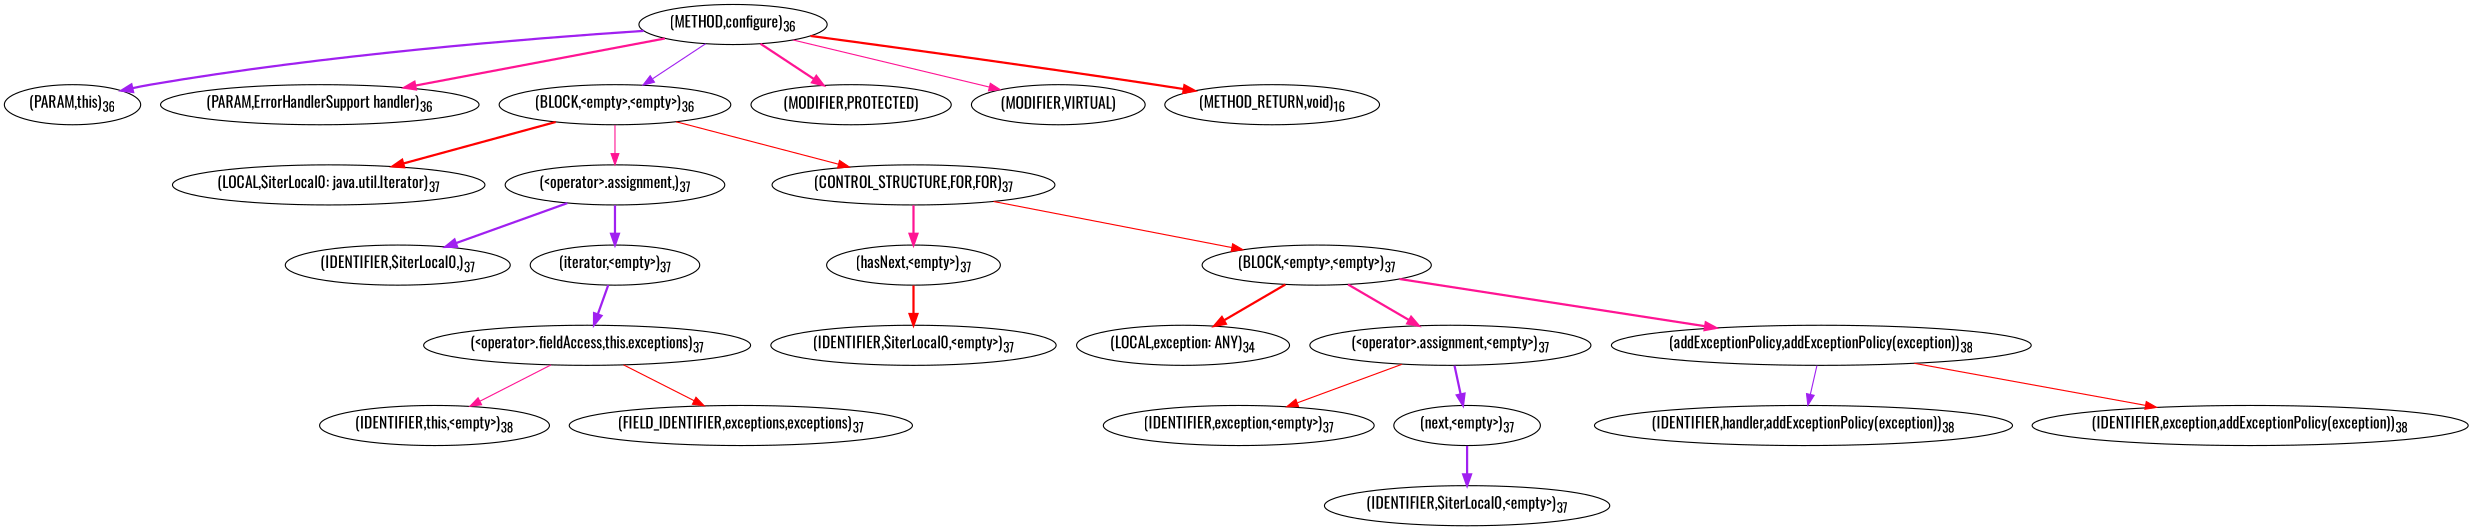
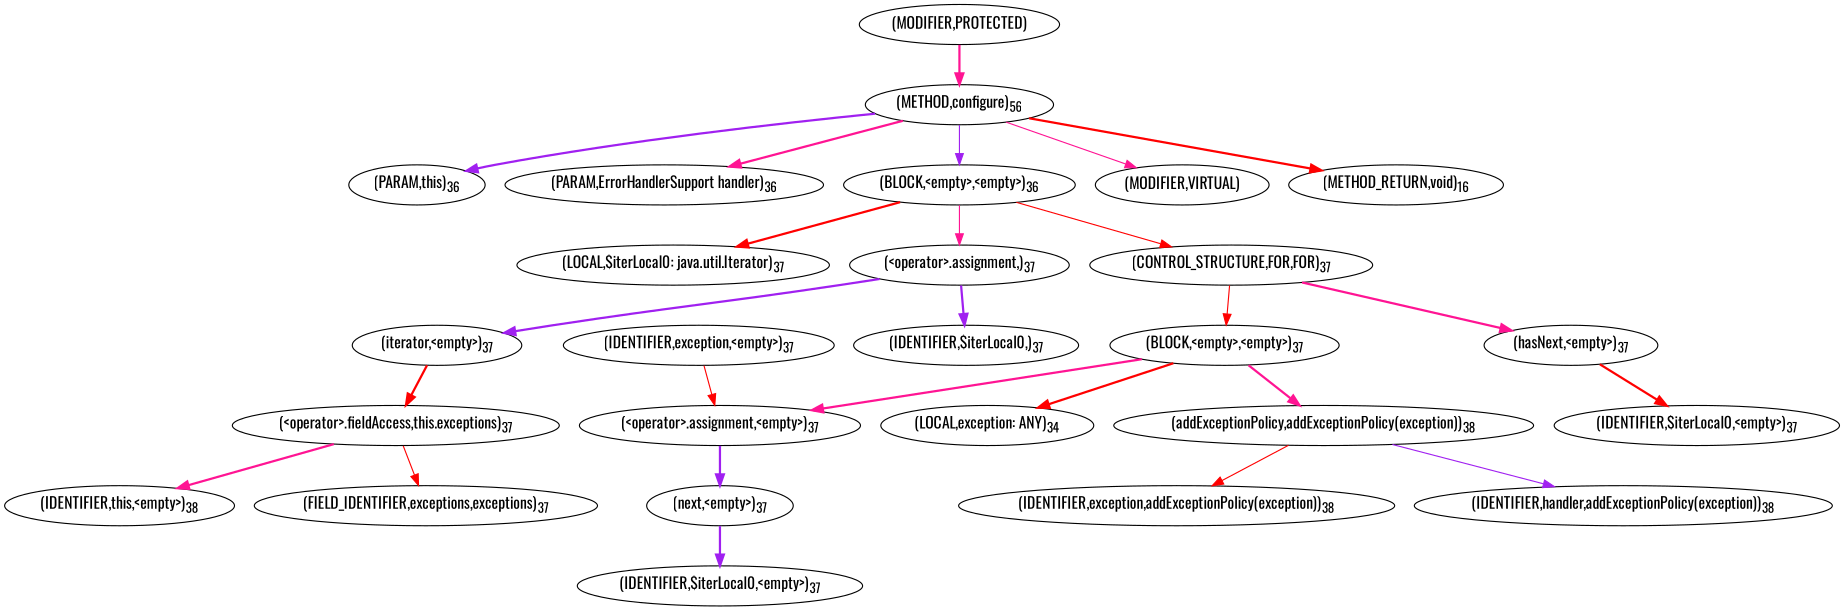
node "(METHOD,configure)": text "36" -> "56"
edge "(METHOD,configure)" -> "(MODIFIER,PROTECTED)": reversed
edge "(iterator,<empty>)" -> "(<operator>.fieldAccess,this.exceptions)": color purple -> red
edge "(<operator>.fieldAccess,this.exceptions)" -> "(IDENTIFIER,this,<empty>)": style solid -> bold
edge "(<operator>.assignment,<empty>)" -> "(IDENTIFIER,exception,<empty>)": reversed
